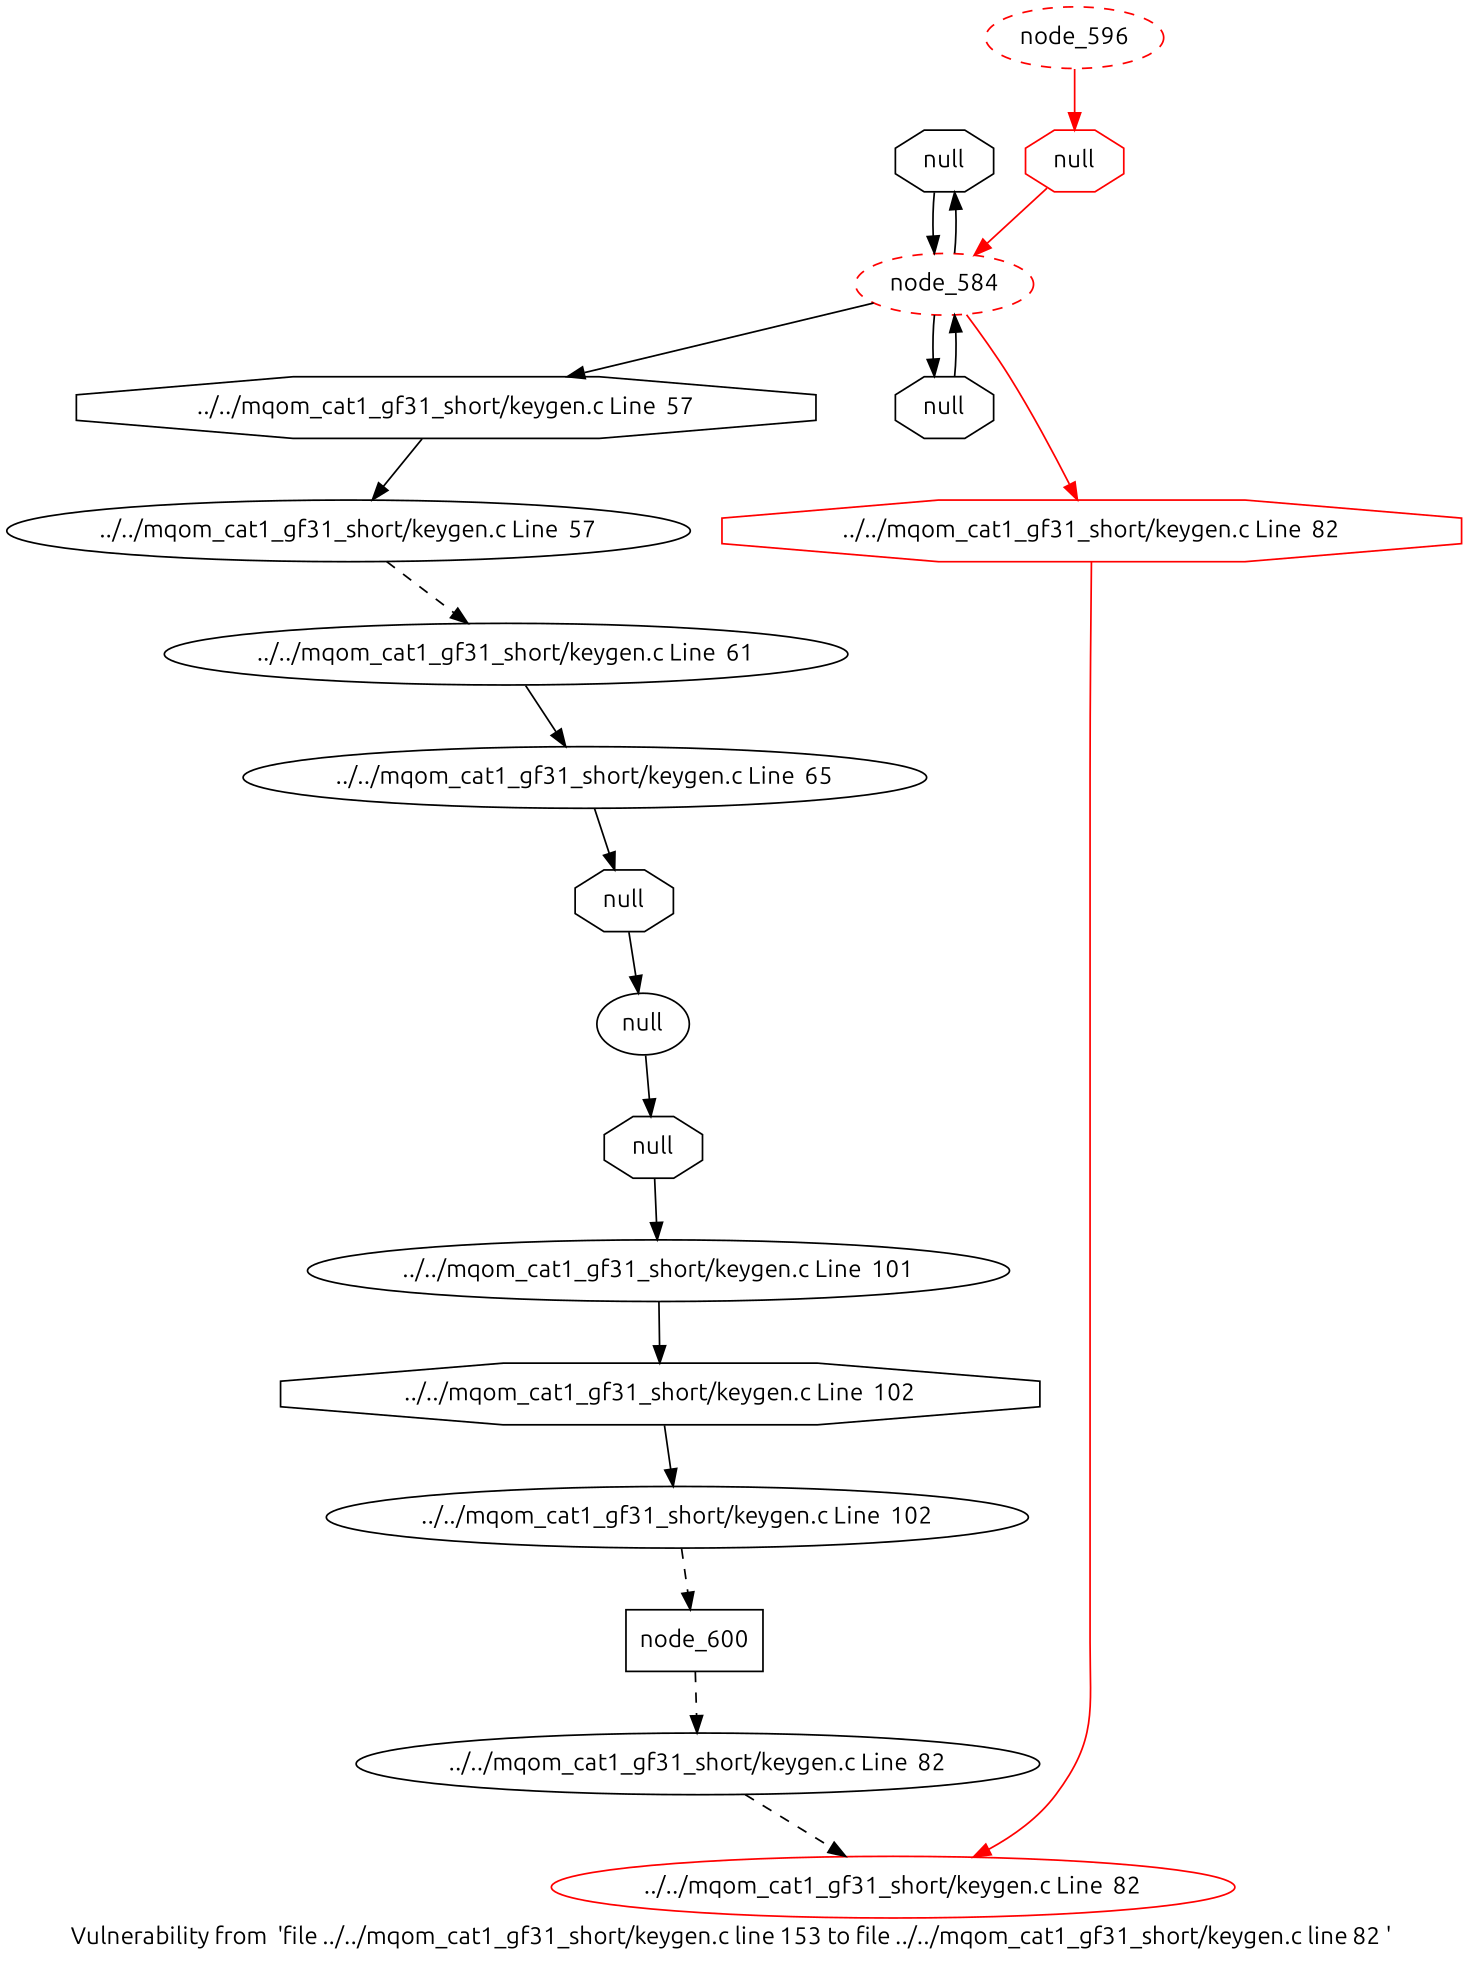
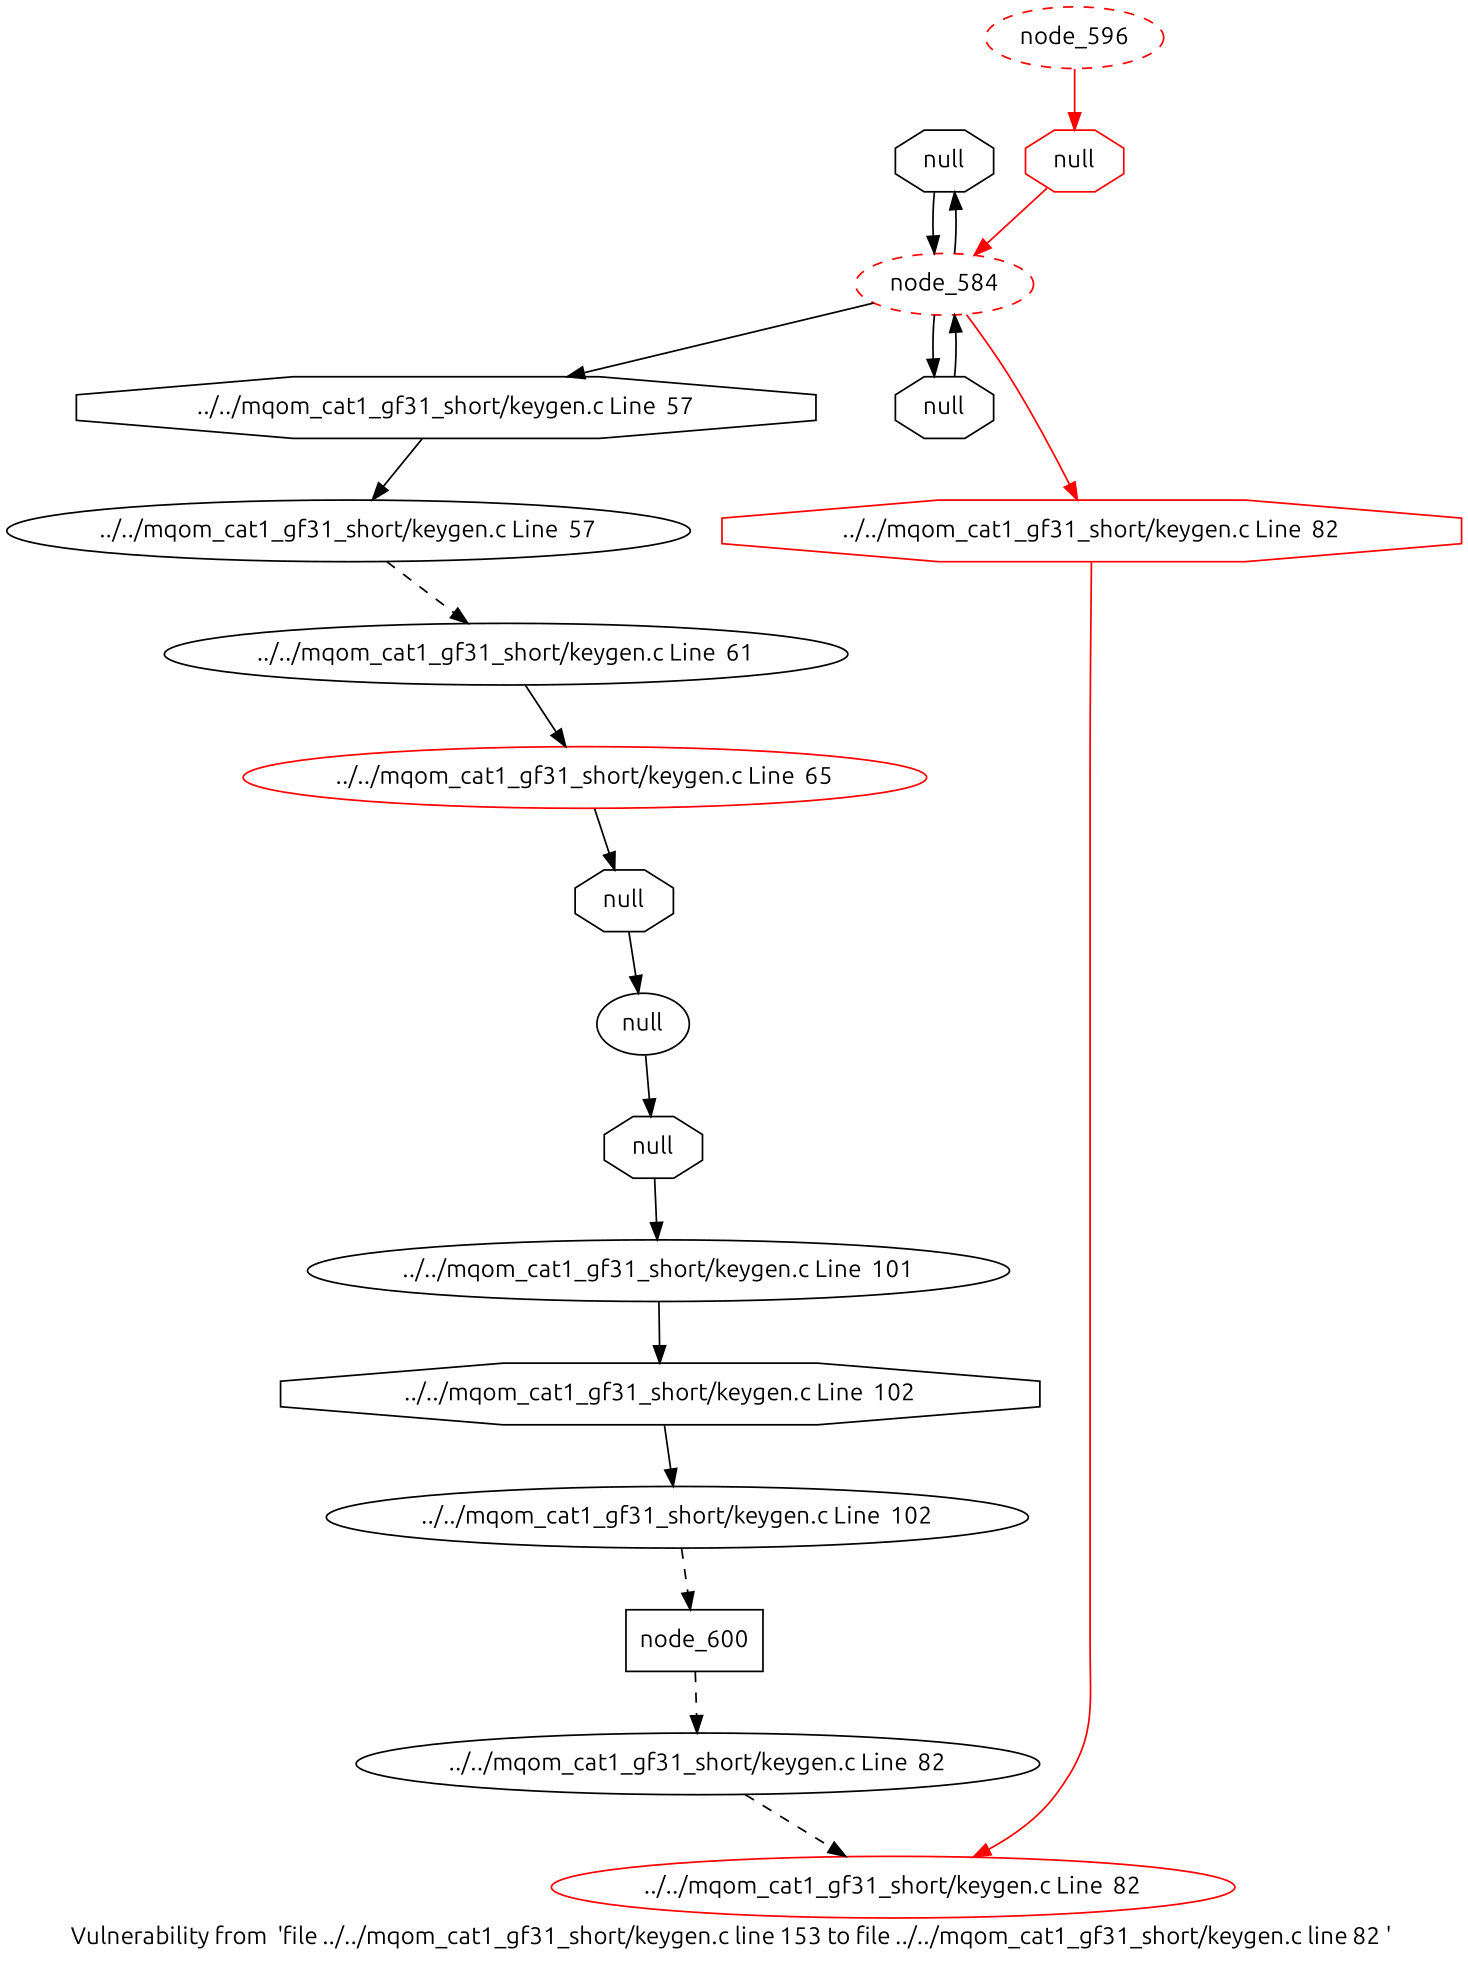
node "../../mqom_cat1_gf31_short/keygen.c Line  65": color black -> red
